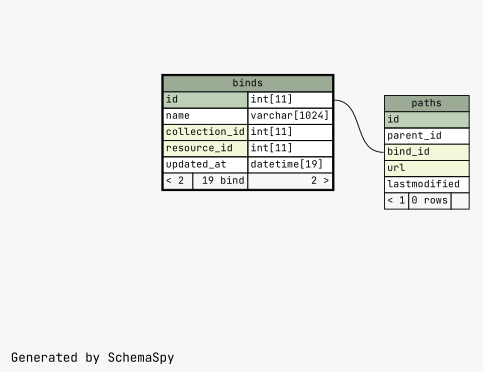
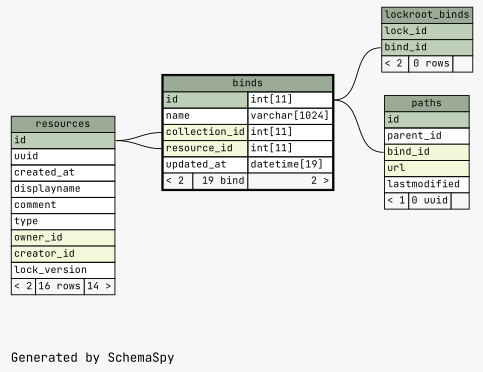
node "lockroot_binds": added
node "paths": text "0 rows" -> "0 uuid"
node "resources": added
